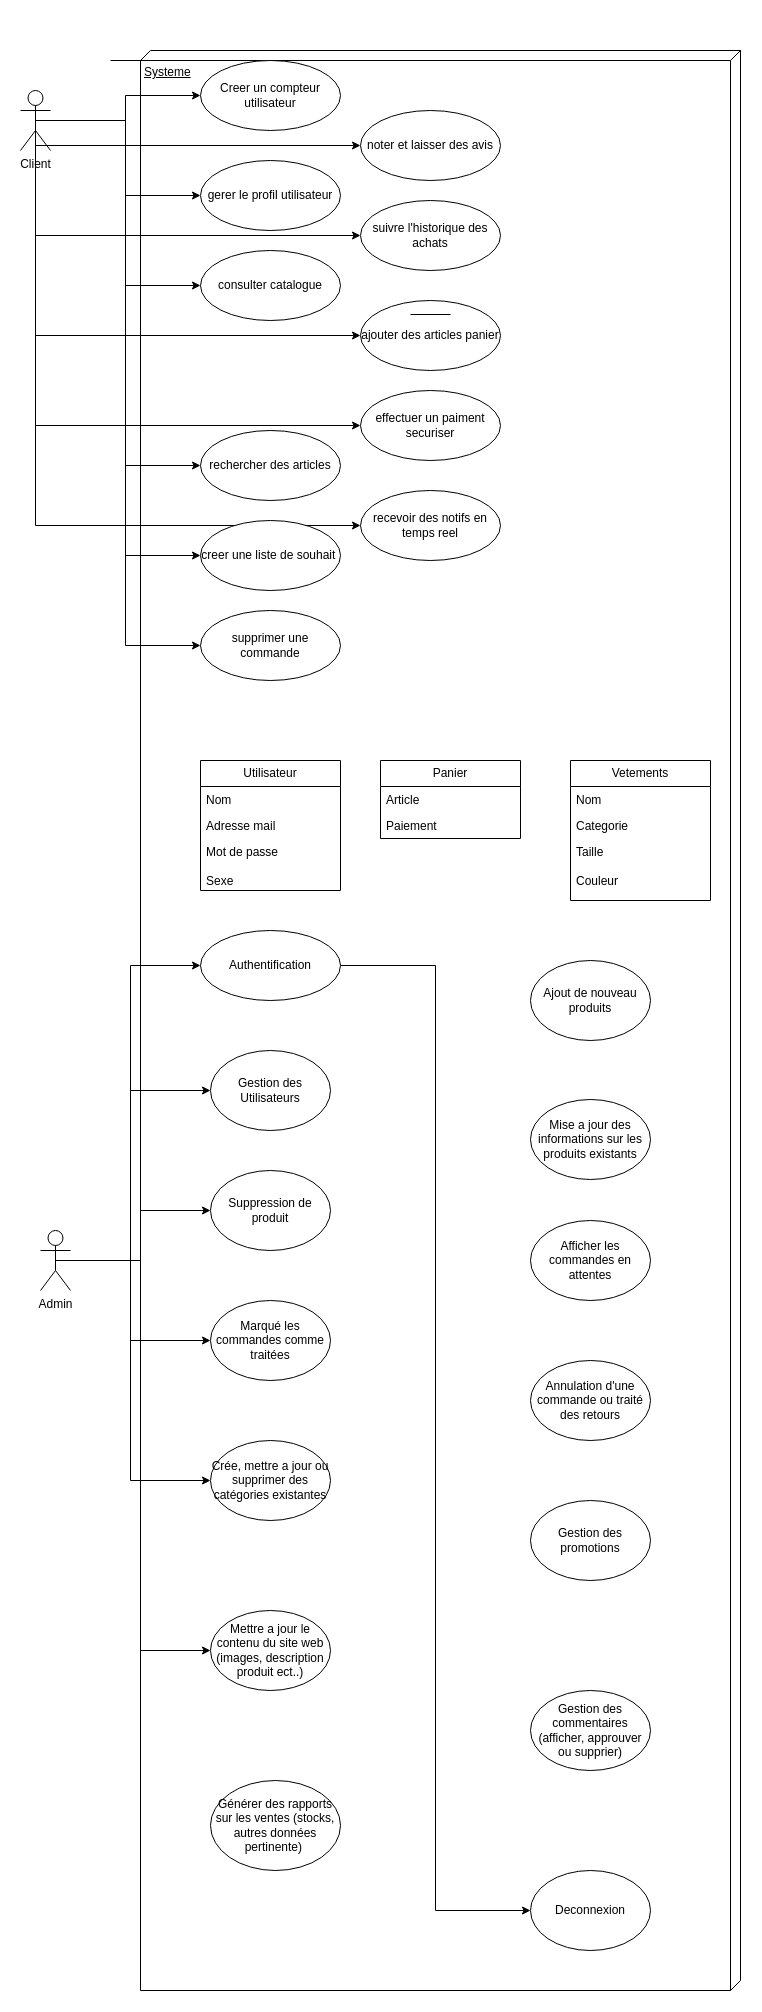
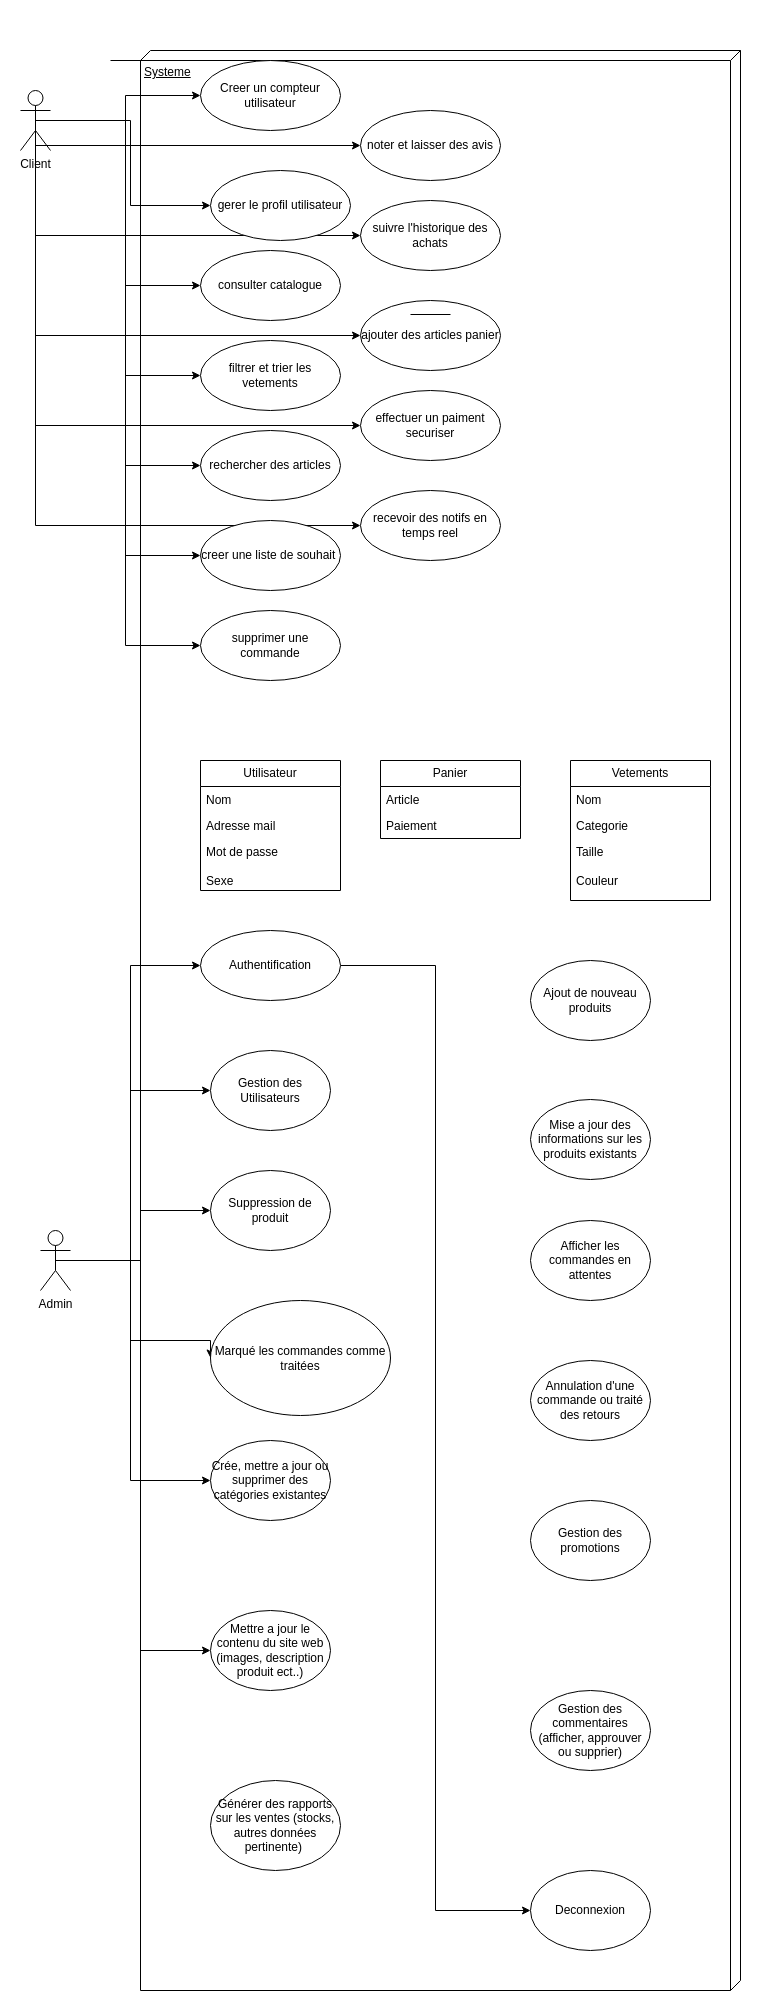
node "gerer le profil utilisateur": moved (271, 196) -> (281, 206)
edge "Client" -> "filtrer et trier les vetements": added
node "filtrer et trier les vetements": added
node "Marqué les commandes comme traitées": size 120x80 -> 180x115
